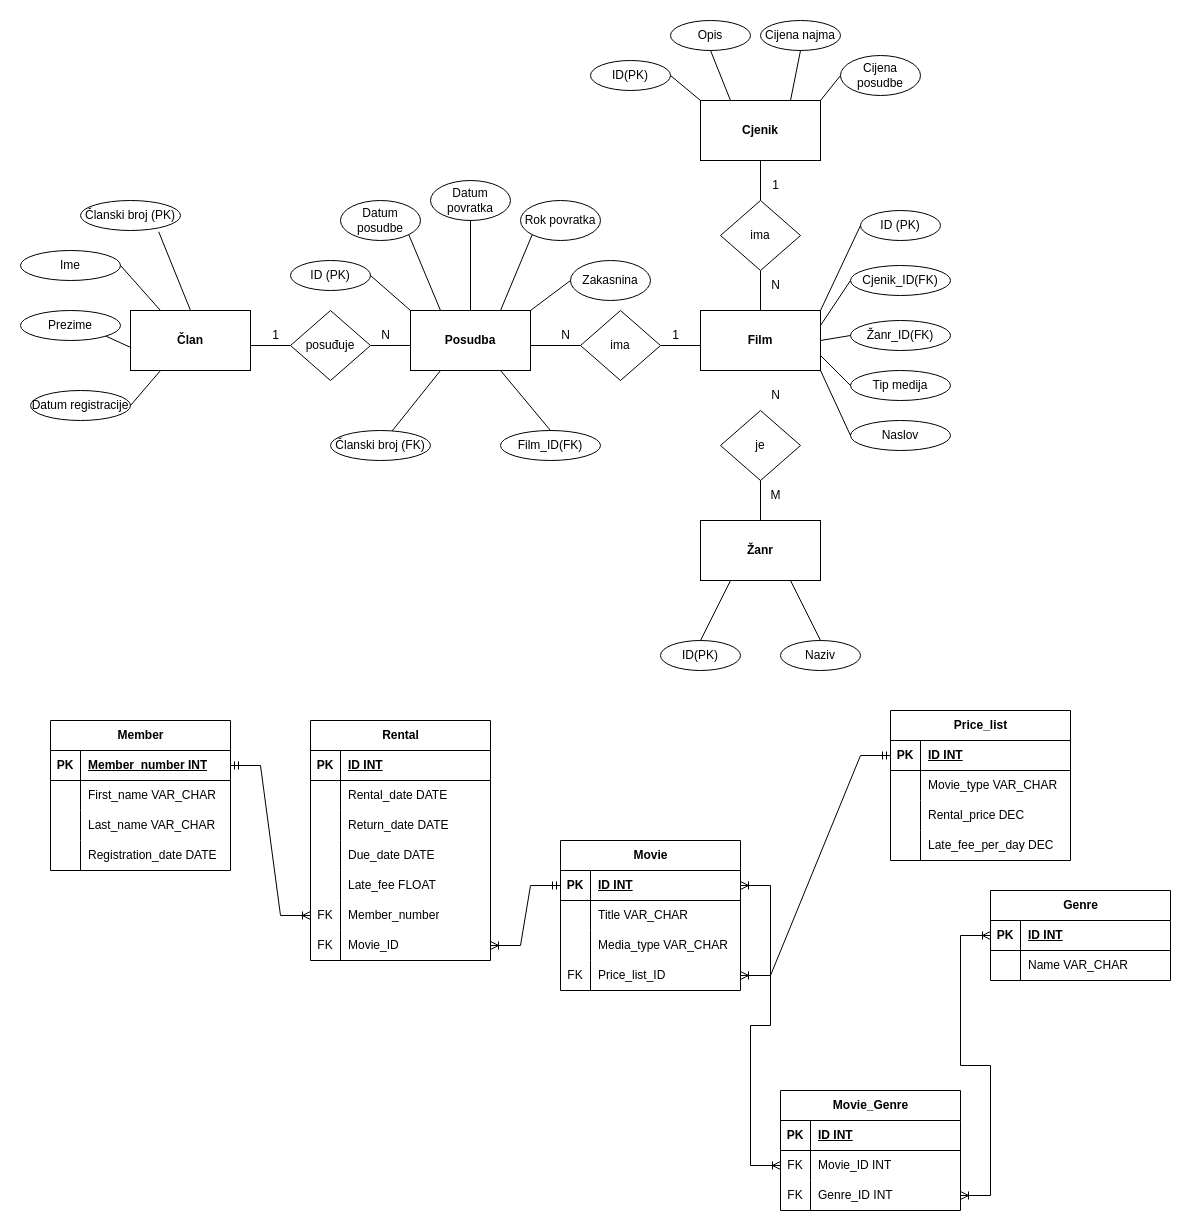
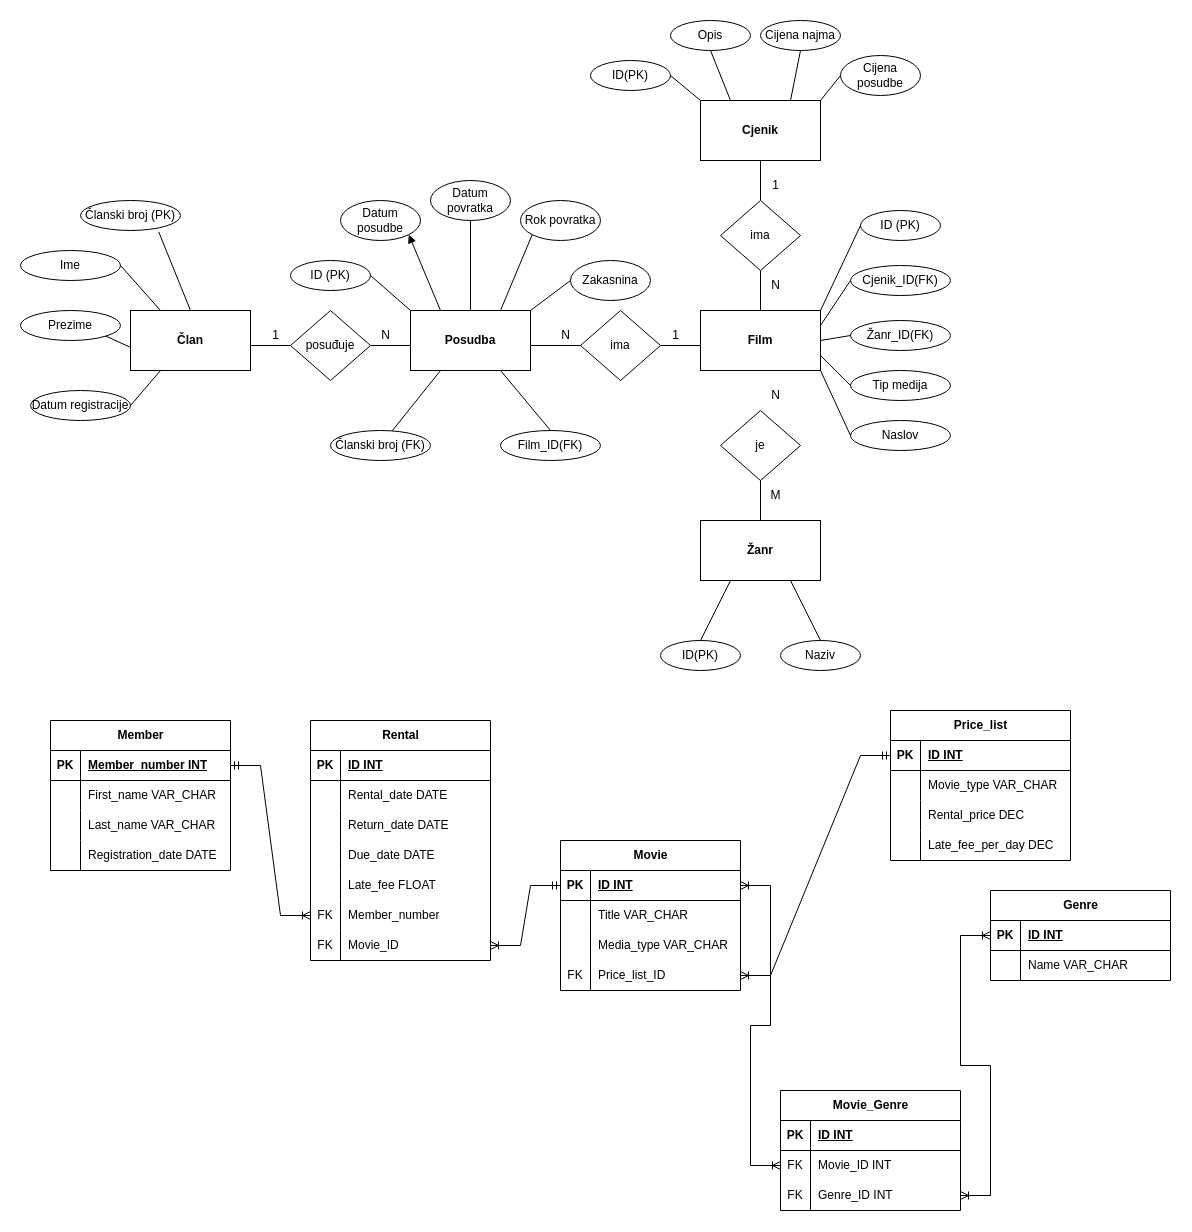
edge "Datum posudbe" -- "Posudba": arrowhead none -> block
